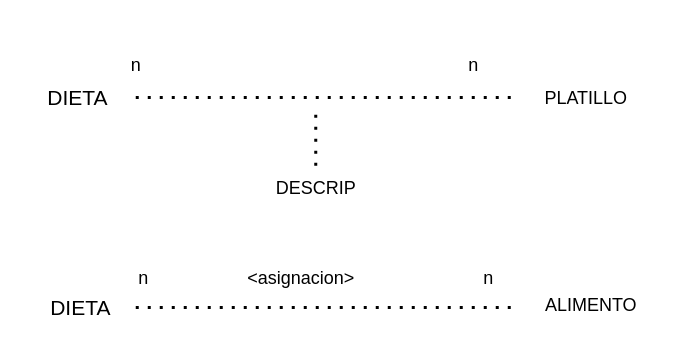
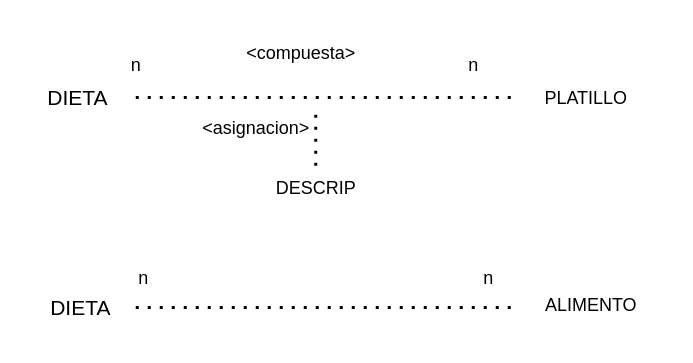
node "<compuesta>": added
node "<asignacion>": moved (301, 278) -> (256, 128)
